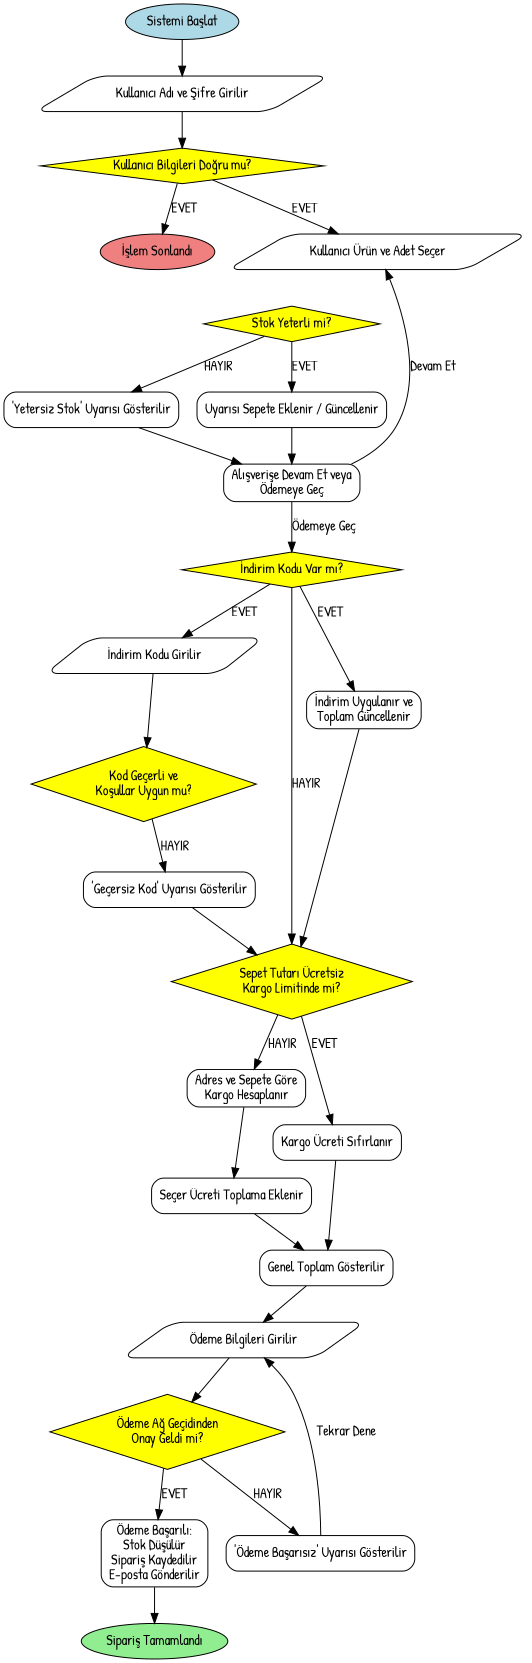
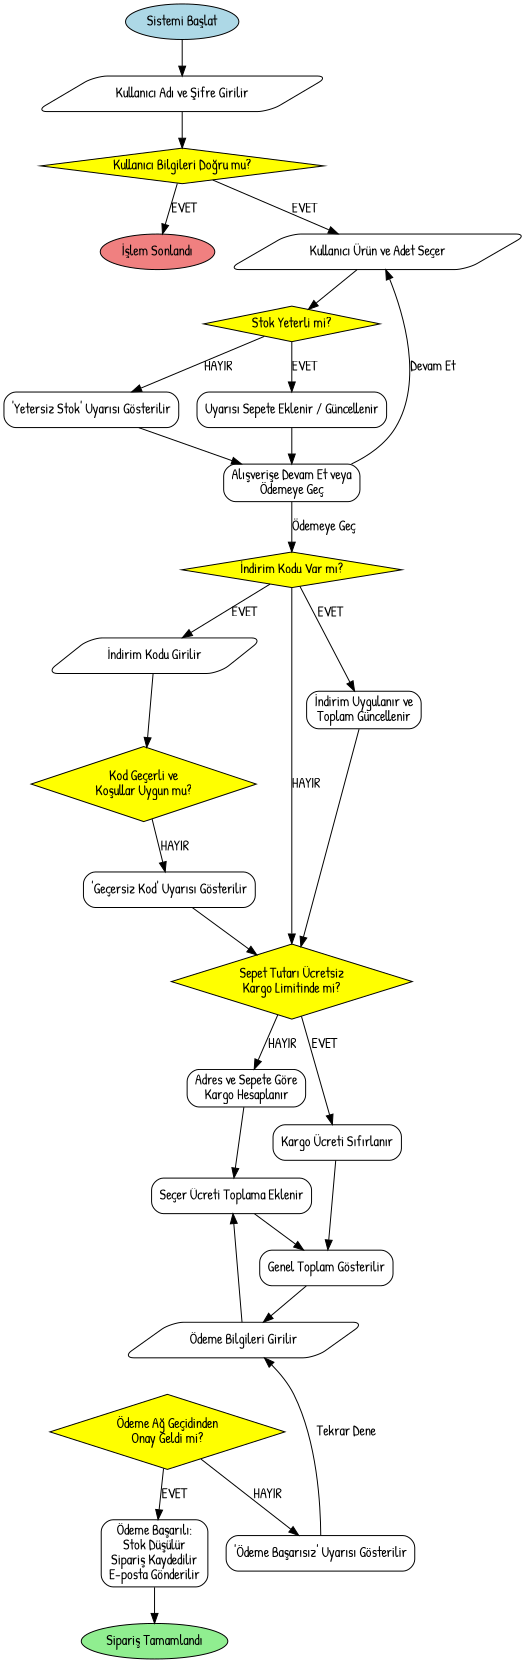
edge "Kullanıcı Ürün ve Adet Seçer" -> "Stok Yeterli mi?": added
edge "Ödeme Bilgileri Girilir" -> "Ödeme Ağ Geçidinden Onay Geldi mi?": now "Ödeme Bilgileri Girilir" -> "Seçer Ücreti Toplama Eklenir"
